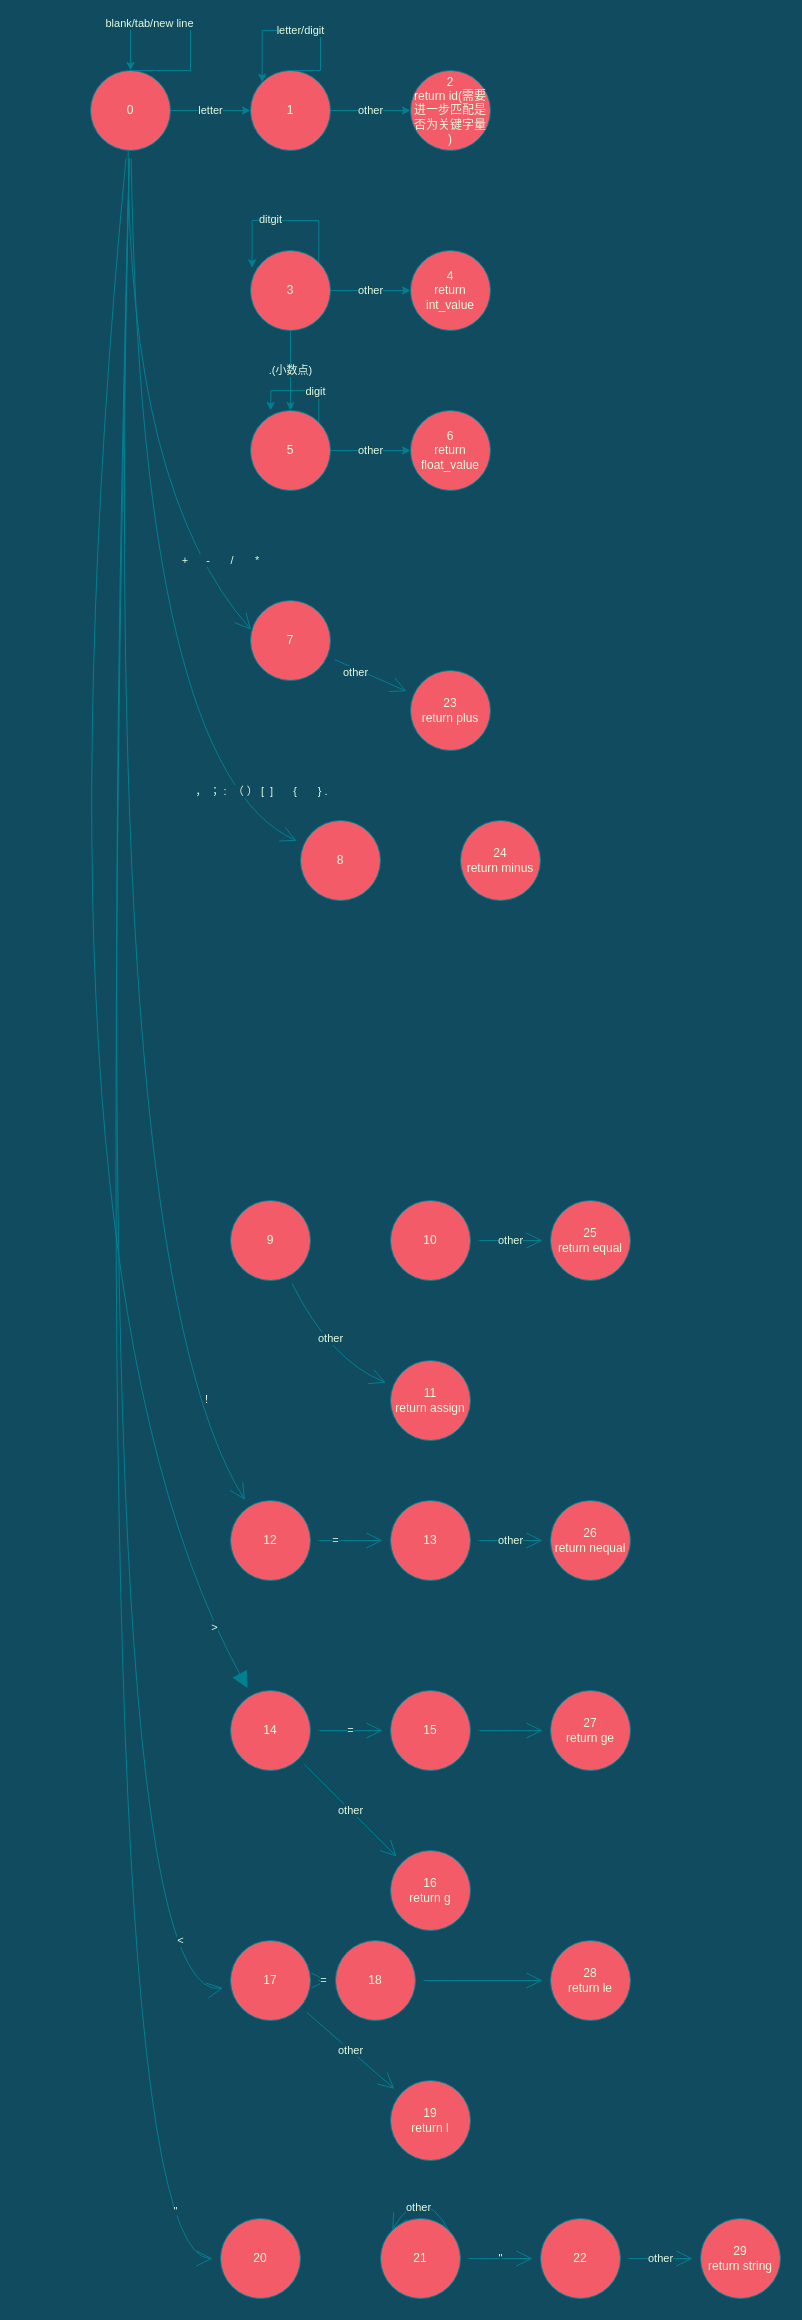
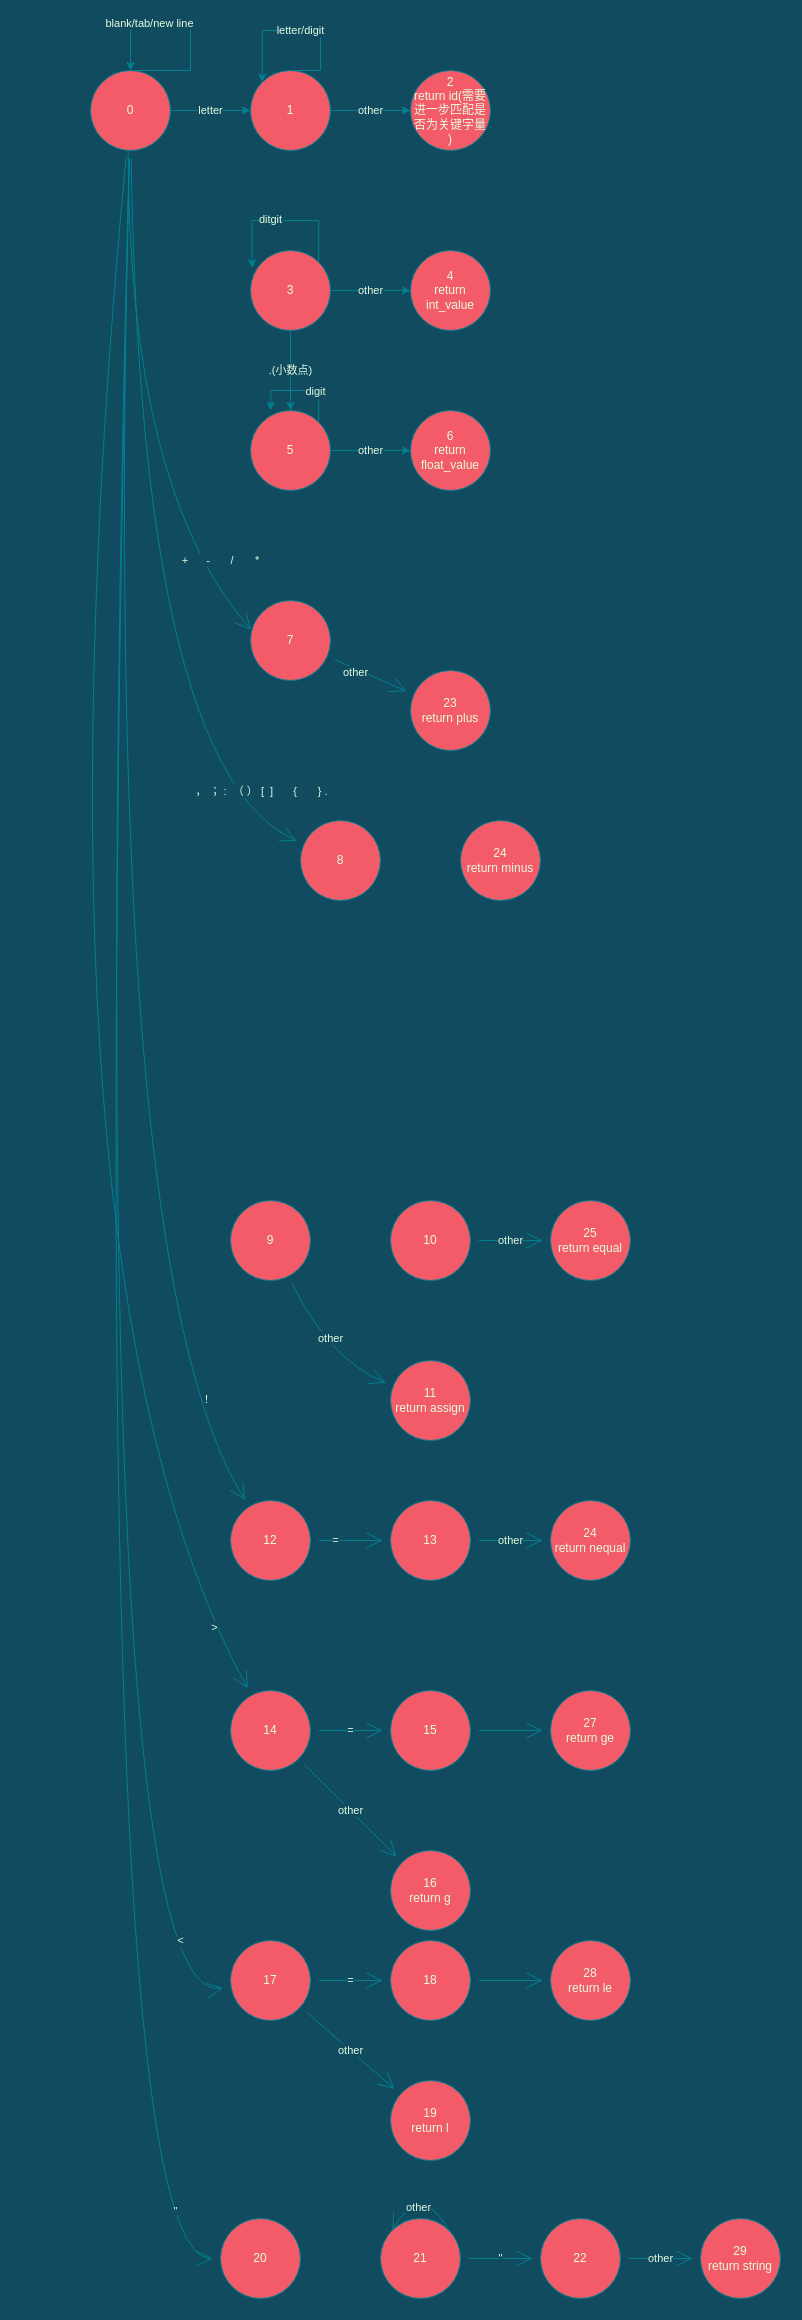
node "26 return nequal": label "26 return nequal" -> "24 return nequal"
edge "0" -> "14": arrowhead block -> open
node "18": moved (376, 1981) -> (431, 1981)
